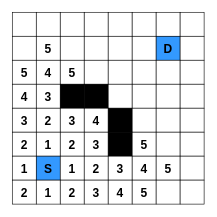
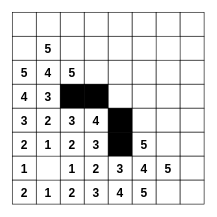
node "D": removed
node "S": removed
